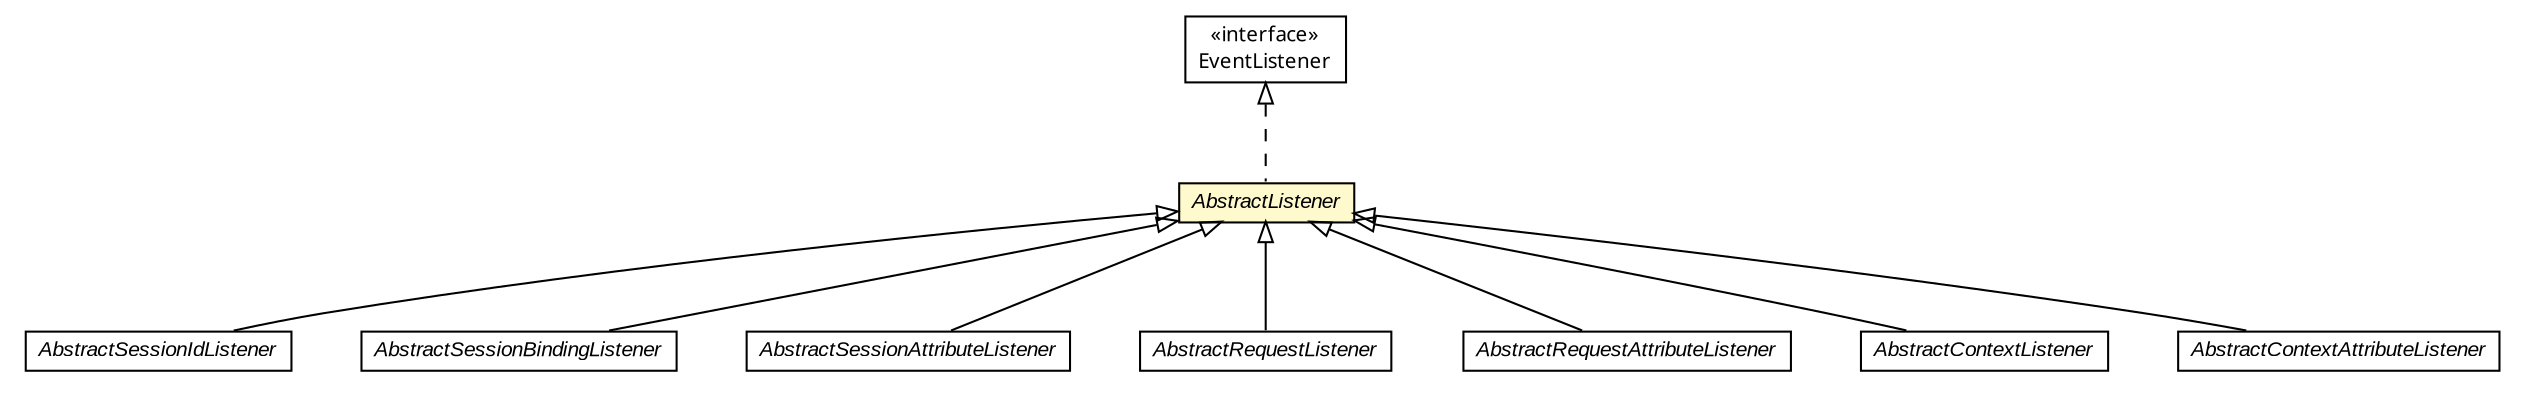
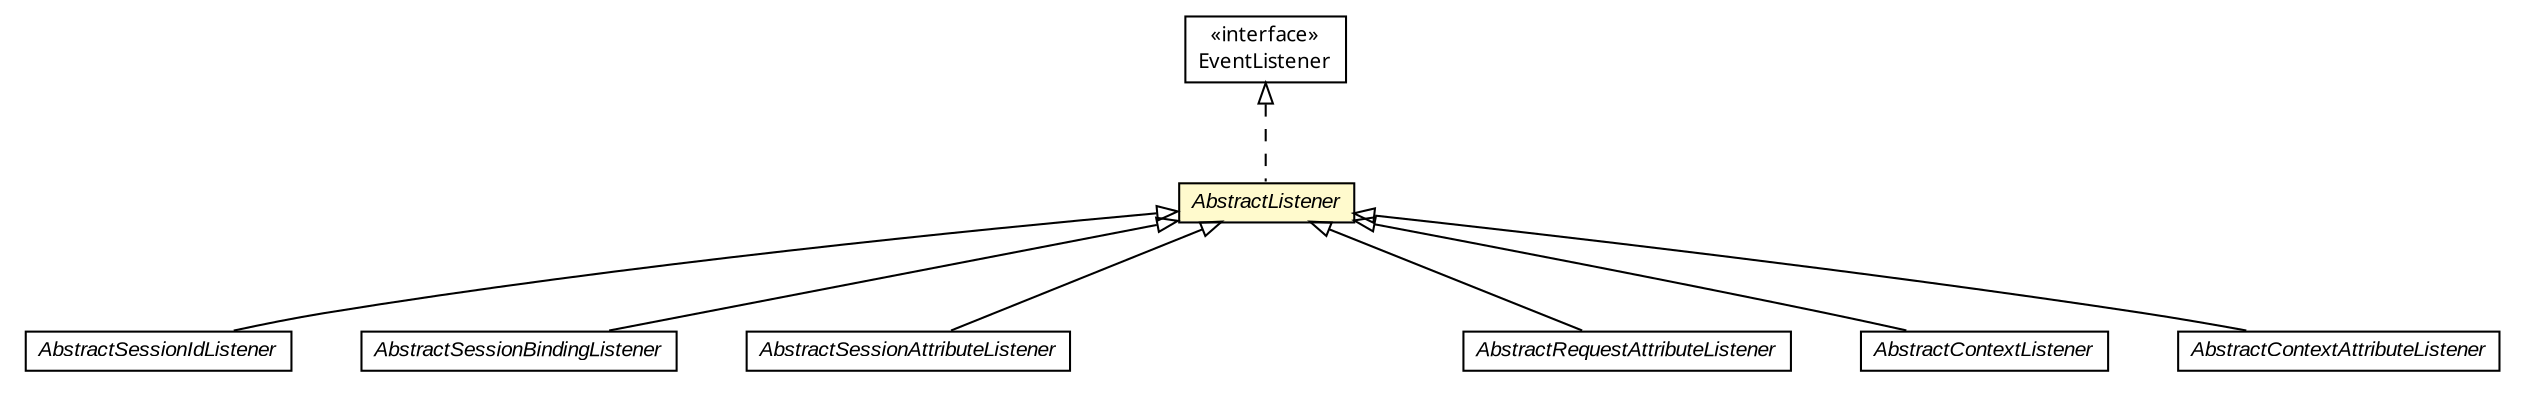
node "AbstractRequestListener": removed
